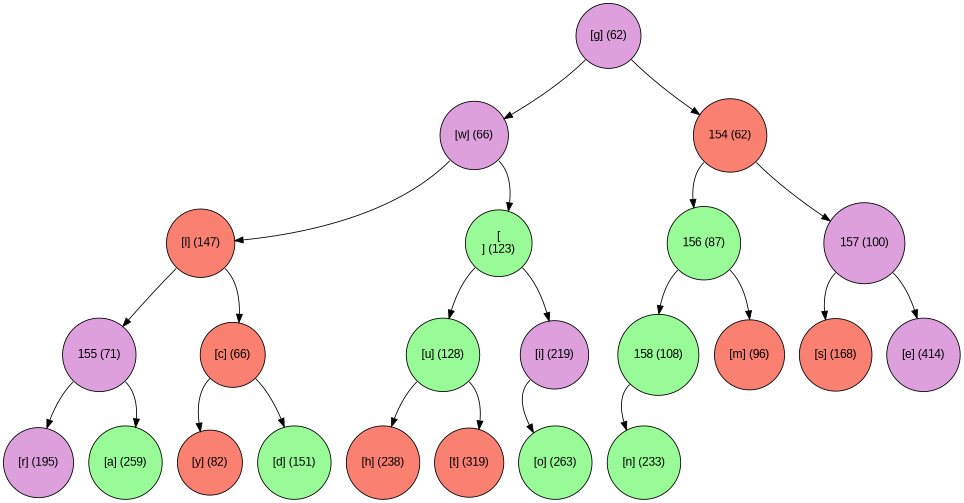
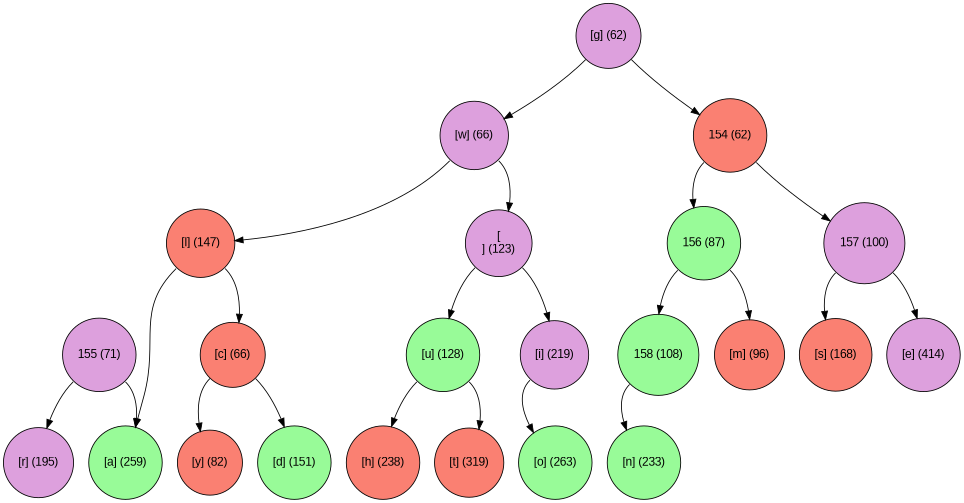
node "[ ] (123)": fillcolor palegreen -> plum
edge "[l] (147)" -> "155 (71)": now "[l] (147)" -> "[a] (259)"
